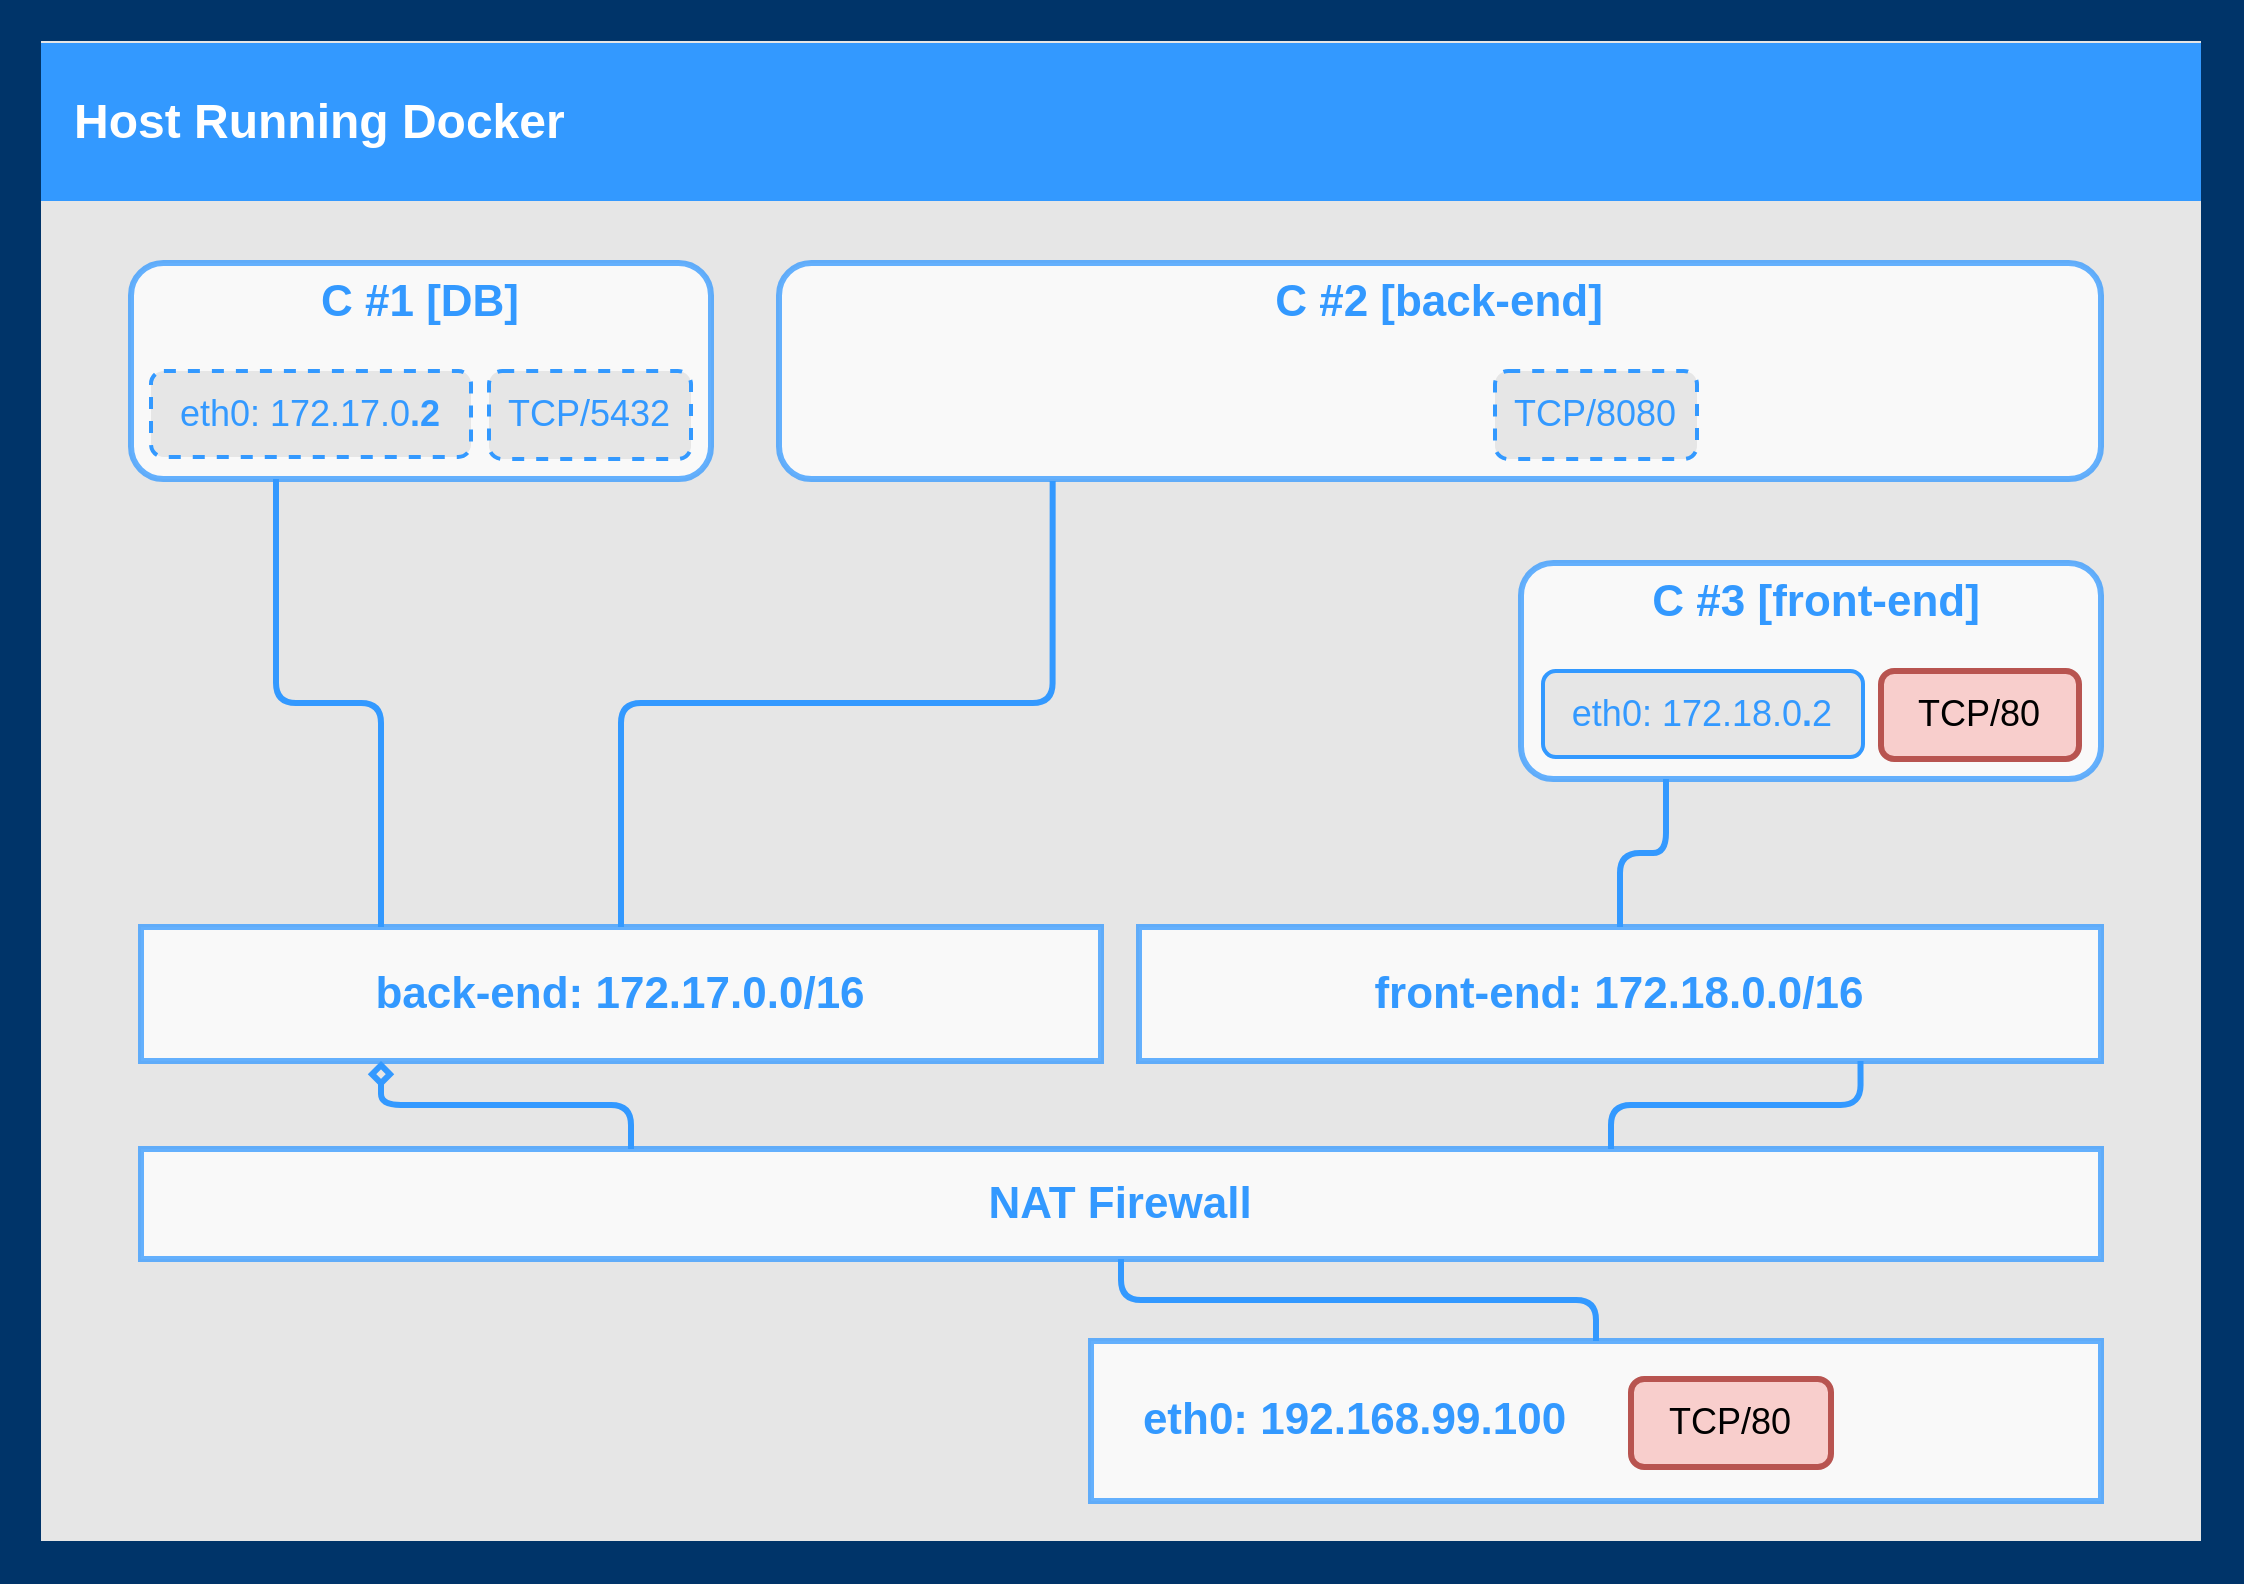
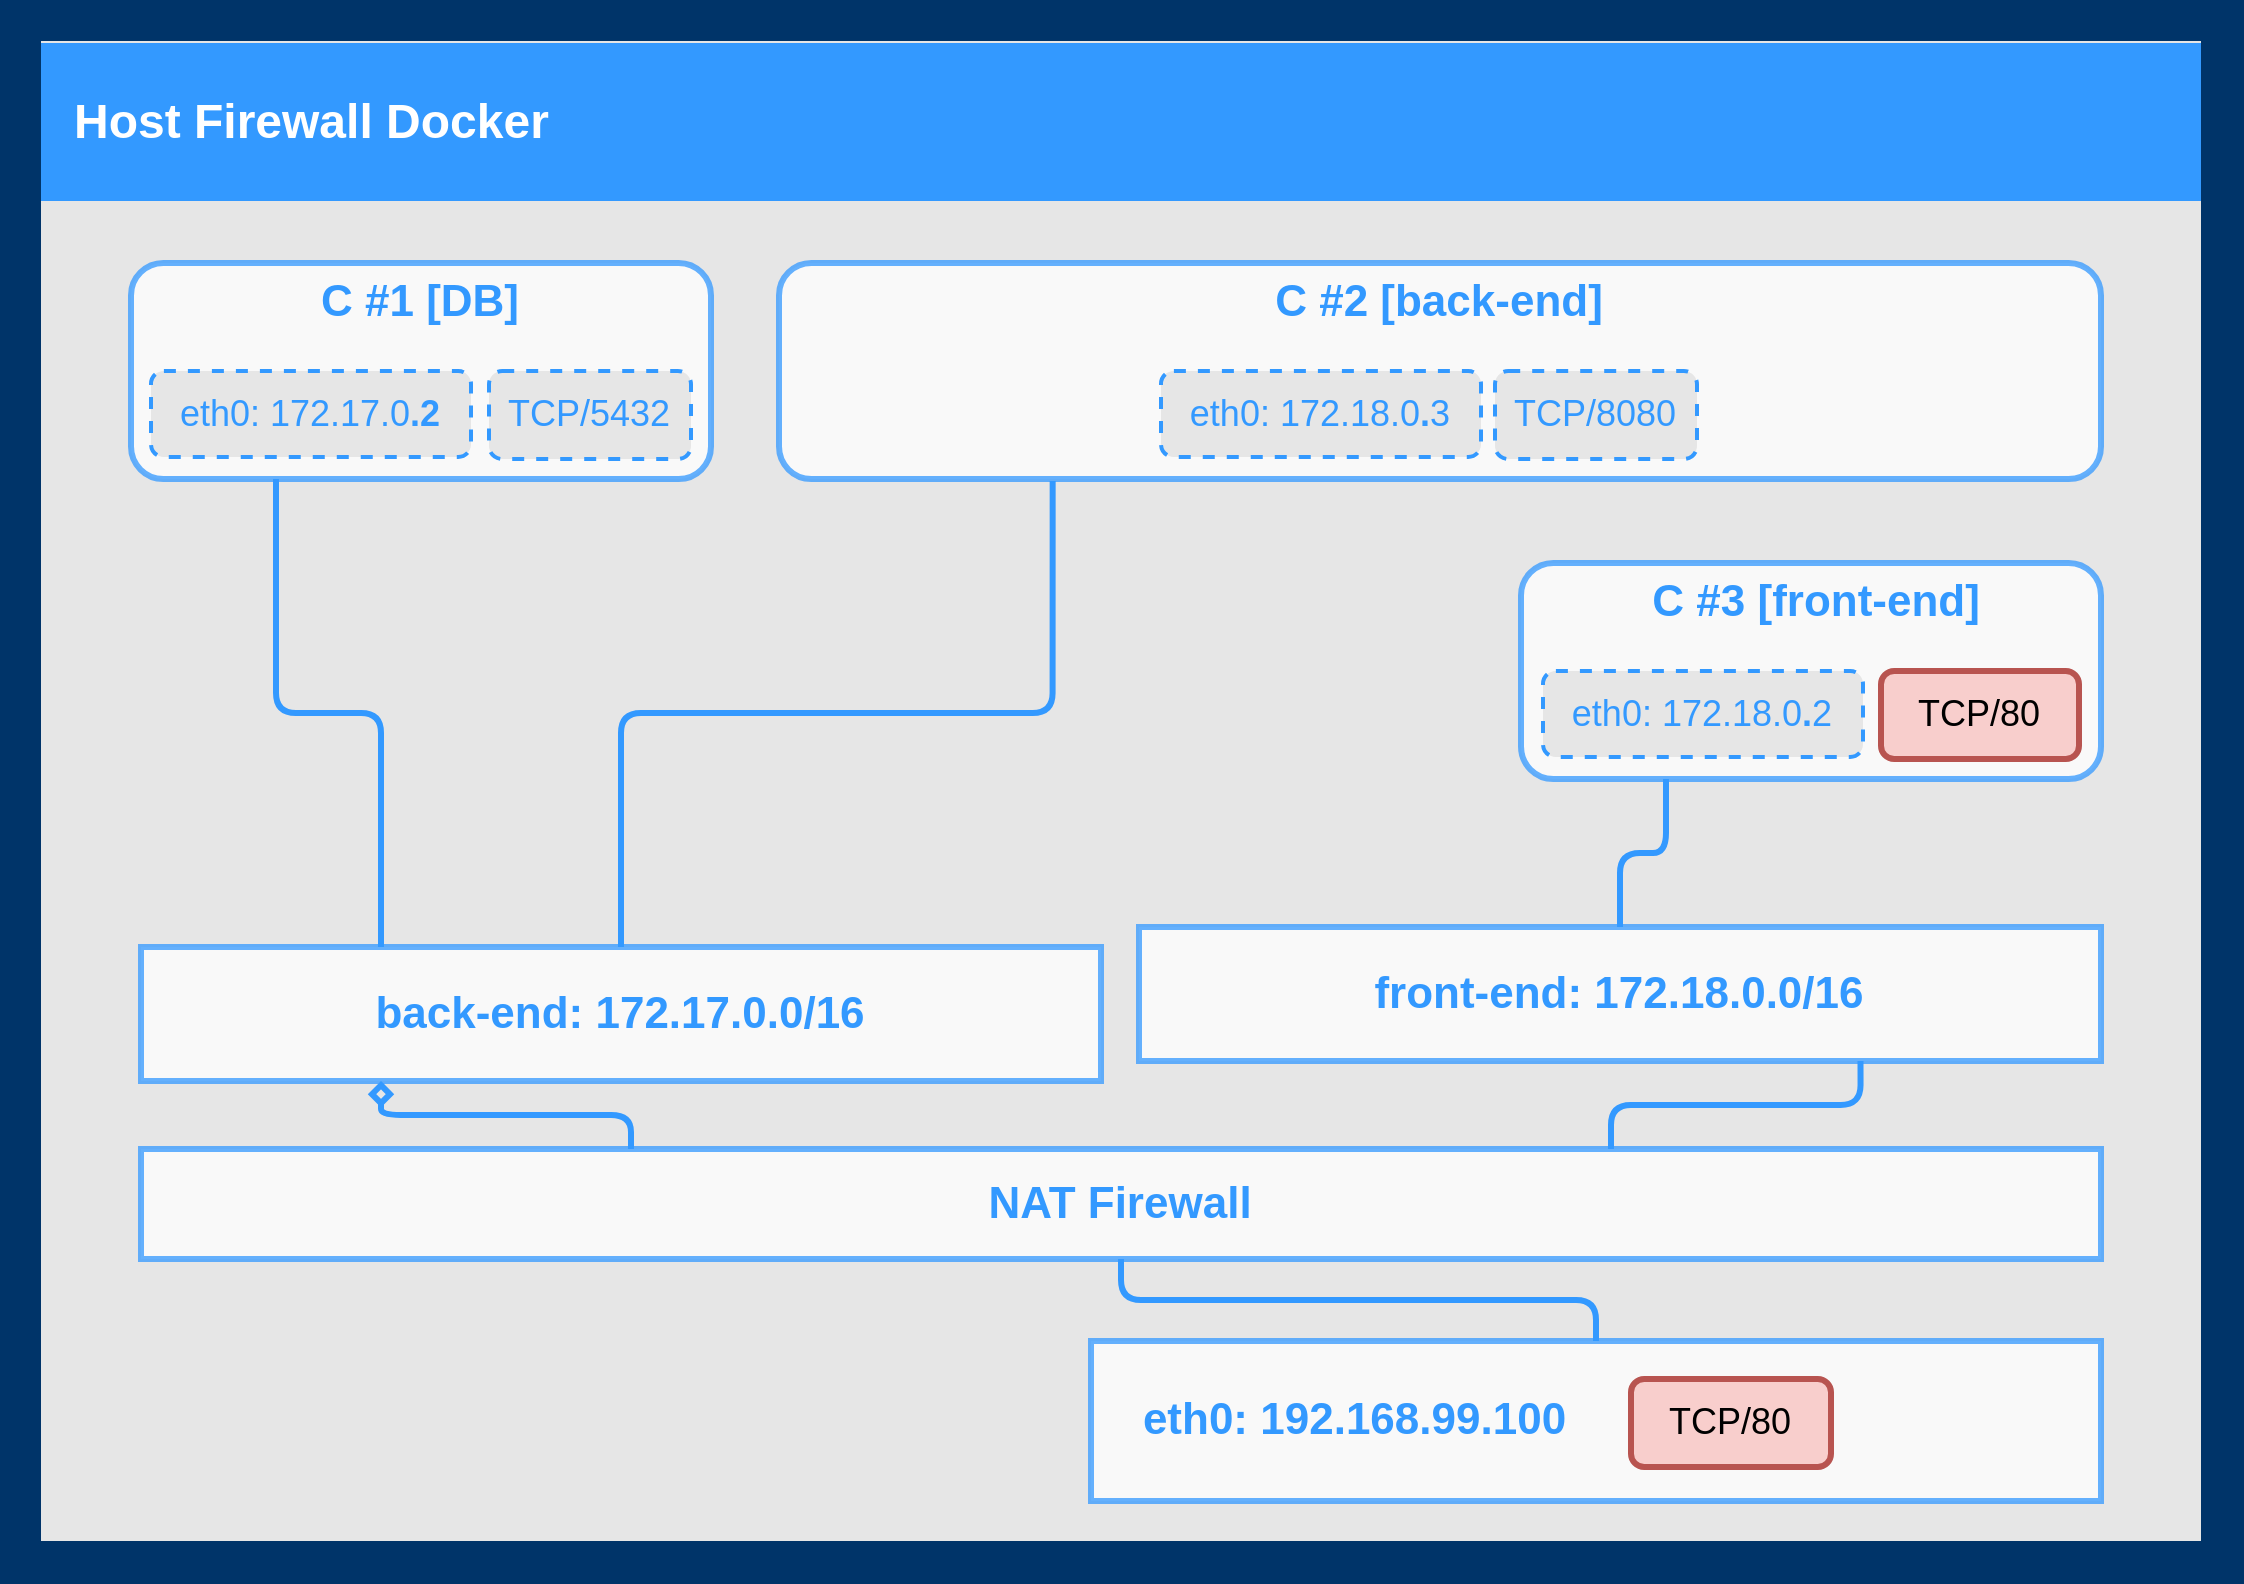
node "Host Running Docker": label "Host Running Docker" -> "Host Firewall Docker"
node "eth0: 172.18.0.3": added
node "eth0: 172.18.0.2": style solid -> dashed
node "back-end: 172.17.0.0/16": moved (621, 994) -> (621, 1014)
